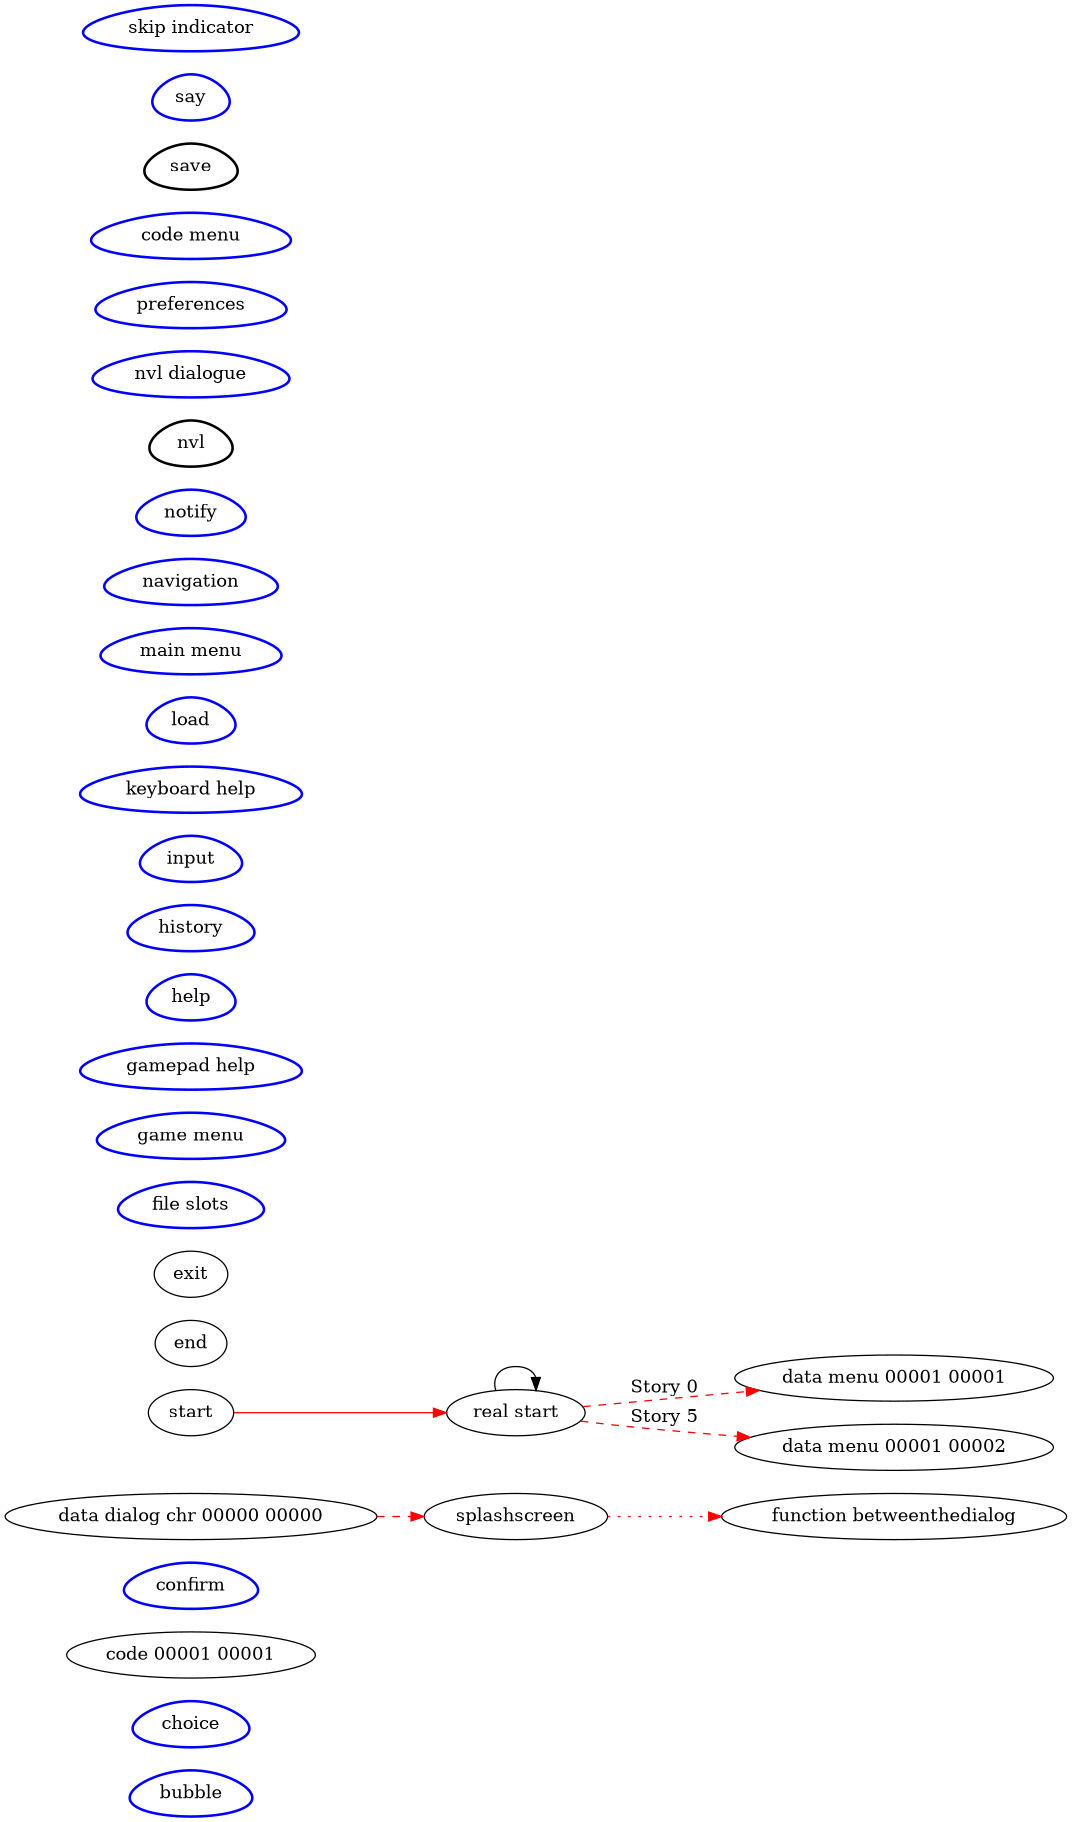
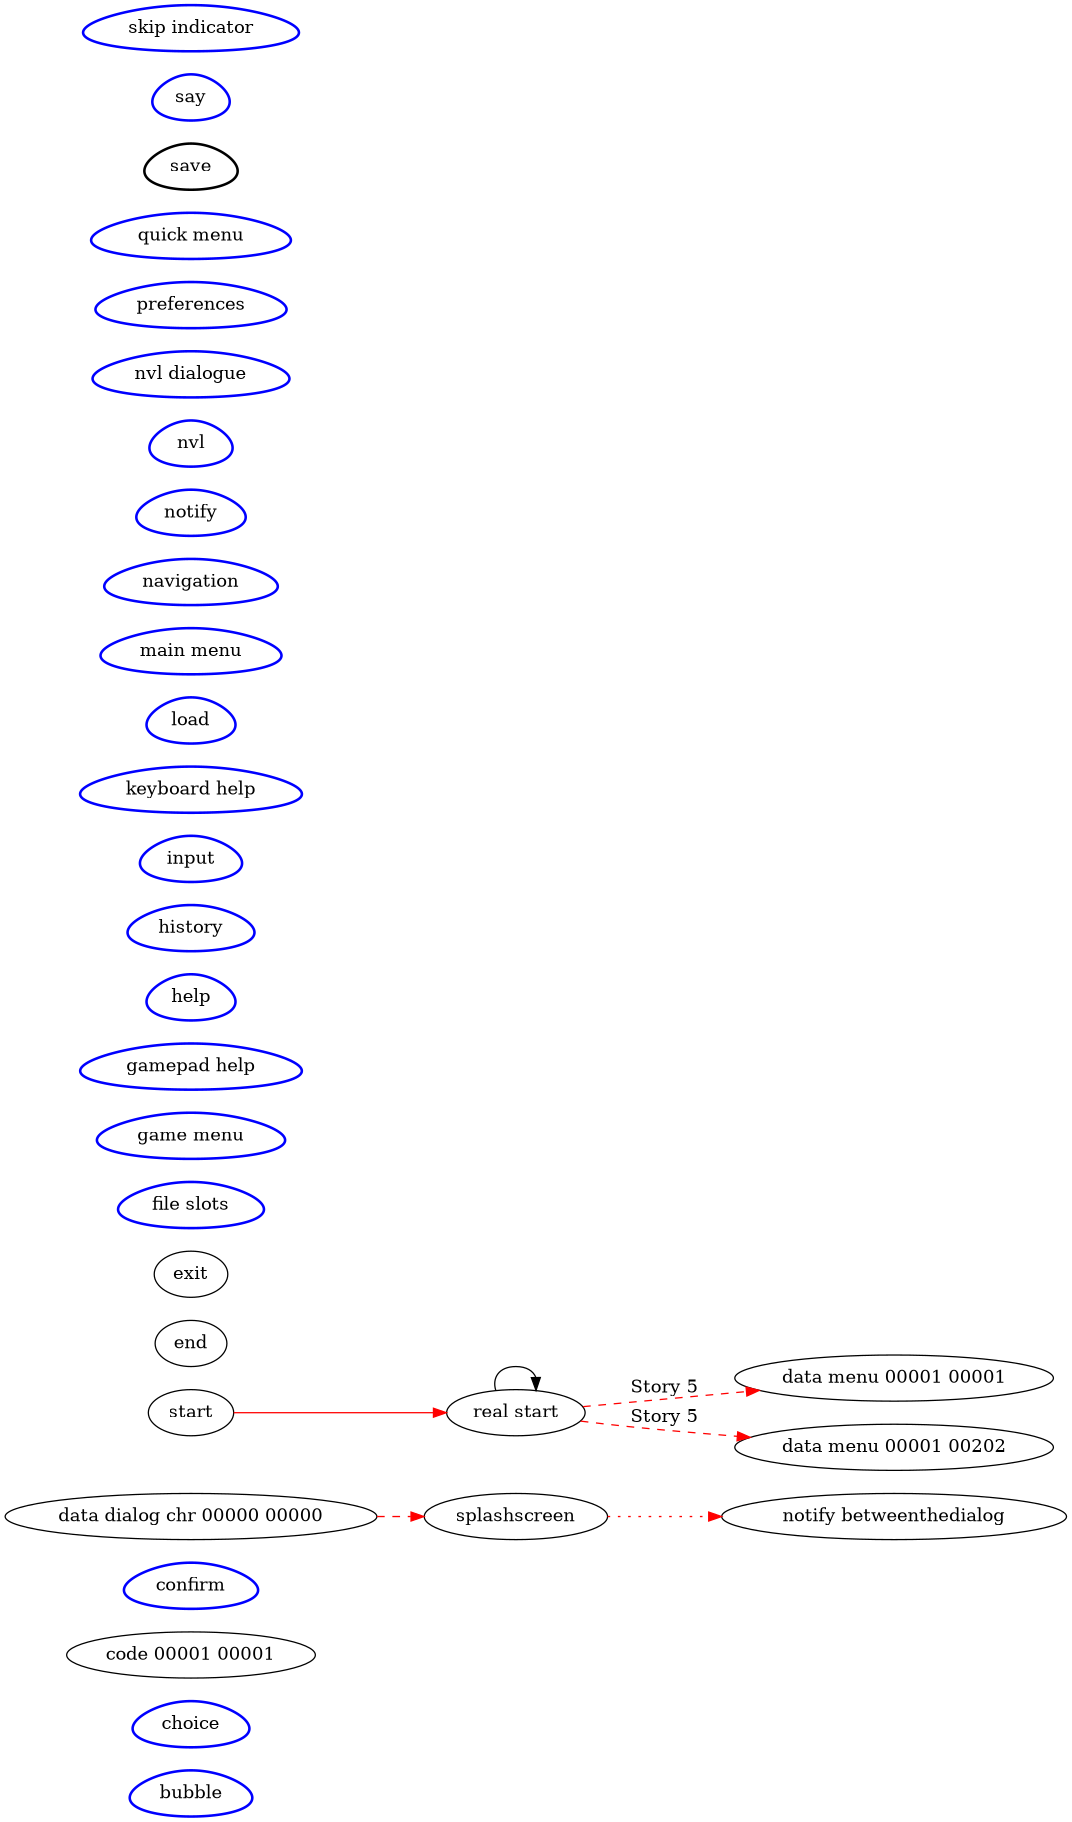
node "code menu": label "code menu" -> "quick menu"
node "nvl": color black -> blue
edge "real start" -> "data menu 00001 00001": label "Story 0" -> "Story 5"
node "data menu 00001 00002": label "data menu 00001 00002" -> "data menu 00001 00202"
node "function betweenthedialog": label "function betweenthedialog" -> "notify betweenthedialog"
